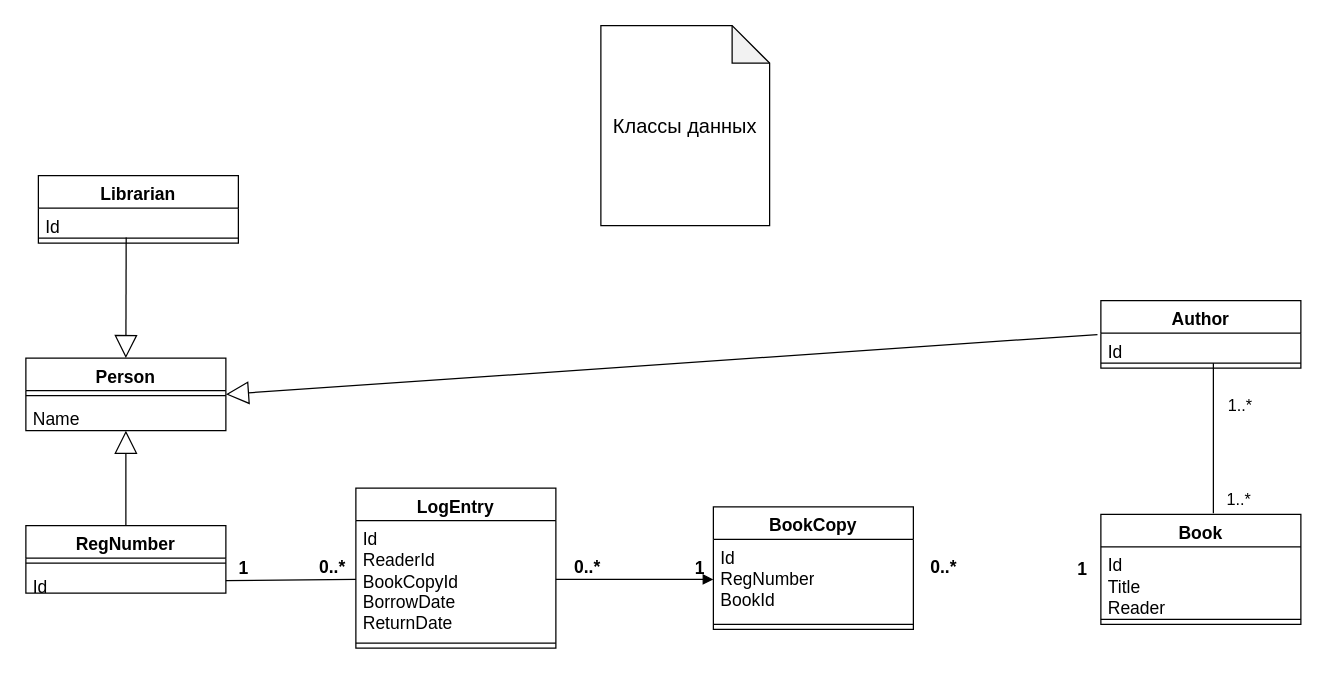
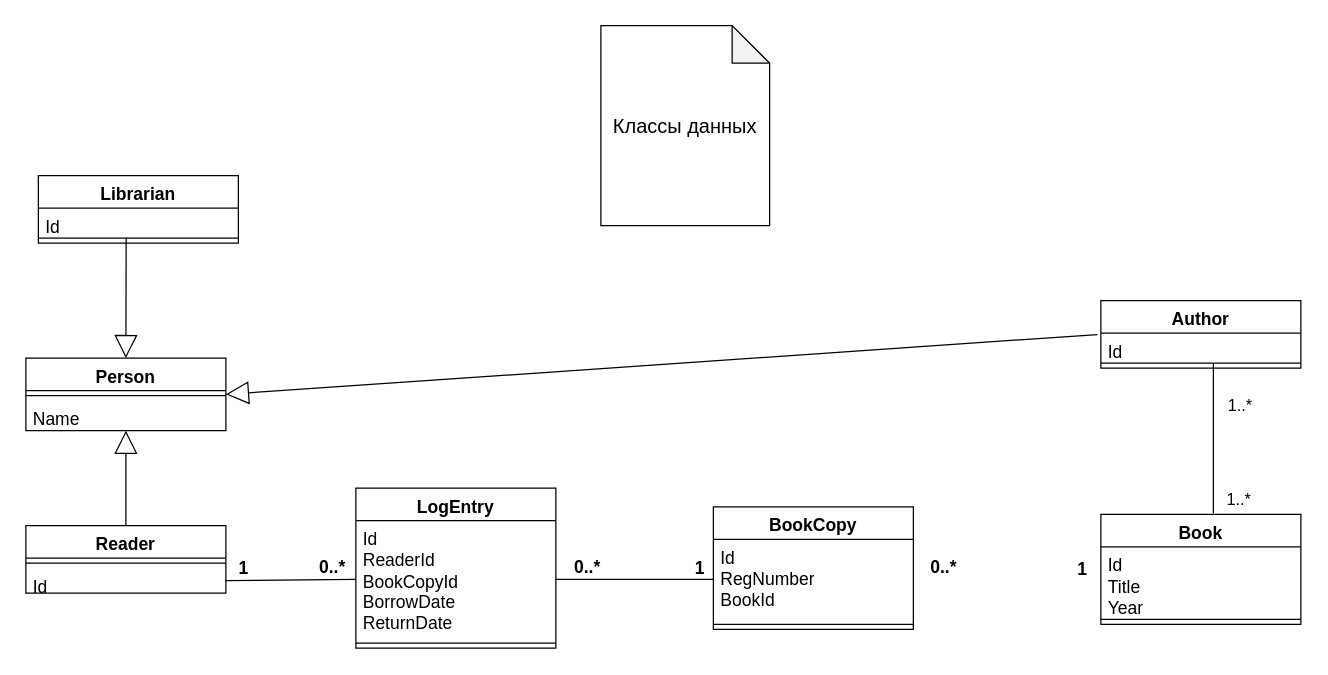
node "RegNumber": label "RegNumber" -> "Reader"
edge "Id ReaderId BookCopyId BorrowDate ReturnDate" -> "Id RegNumber BookId": arrowhead block -> none
node "Id Title Reader": label "Id Title Reader" -> "Id Title Year"
